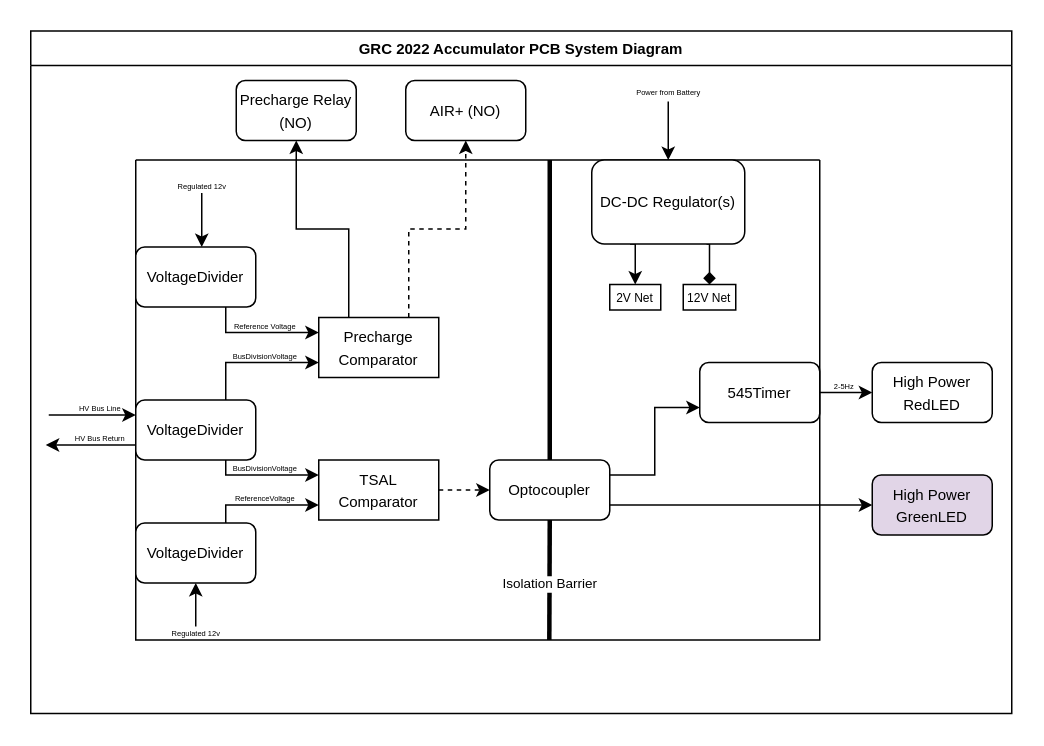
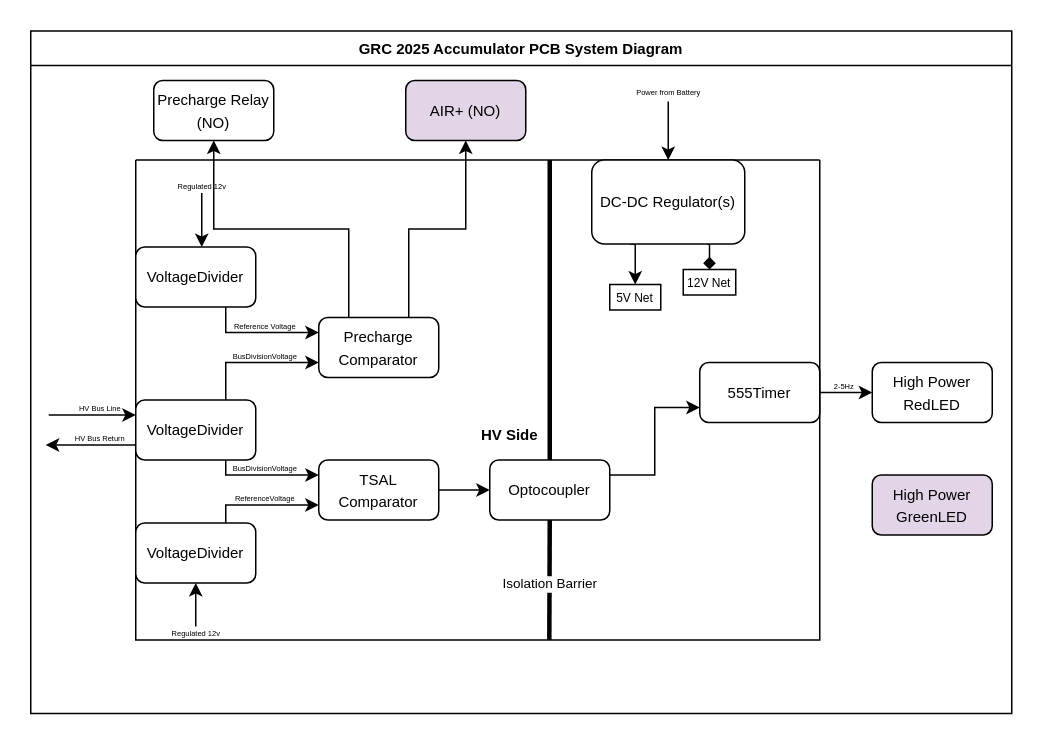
node "GRC 2022 Accumulator PCB System Diagram": label "GRC 2022 Accumulator PCB System Diagram" -> "GRC 2025 Accumulator PCB System Diagram"
node "Precharge Relay (NO)": moved (296, 110) -> (214, 110)
node "AIR+ (NO)": fillcolor #ffffff -> #e1d5e7
edge "Precharge Comparator" -> "AIR+ (NO)": style dashed -> solid
node "12V Net": moved (710, 297) -> (710, 282)
node "2V Net": label "2V Net" -> "5V Net"
node "Precharge Comparator": shape rectangle -> rounded rectangle
node "545Timer": label "545Timer" -> "555Timer"
node "HV Side": added
node "TSAL Comparator": shape rectangle -> rounded rectangle
edge "TSAL Comparator" -> "Optocoupler": style dashed -> solid
edge "Optocoupler" -> "High Power GreenLED": removed
